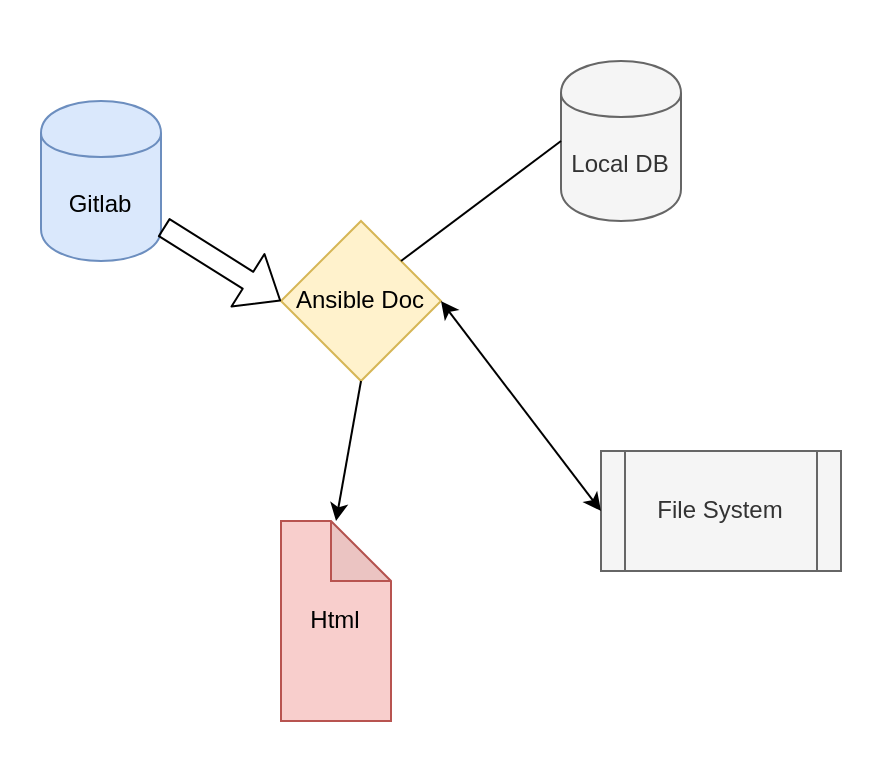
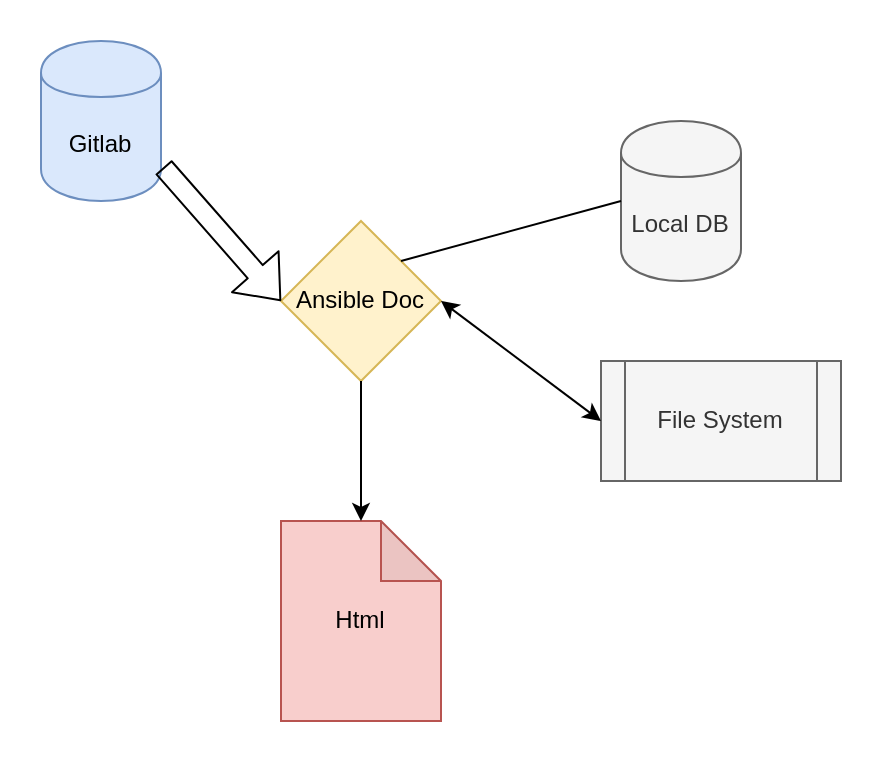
node "Local DB": moved (621, 141) -> (681, 201)
node "Gitlab": moved (101, 181) -> (101, 121)
node "File System": moved (721, 511) -> (721, 421)
node "Html": size 110x200 -> 160x200
